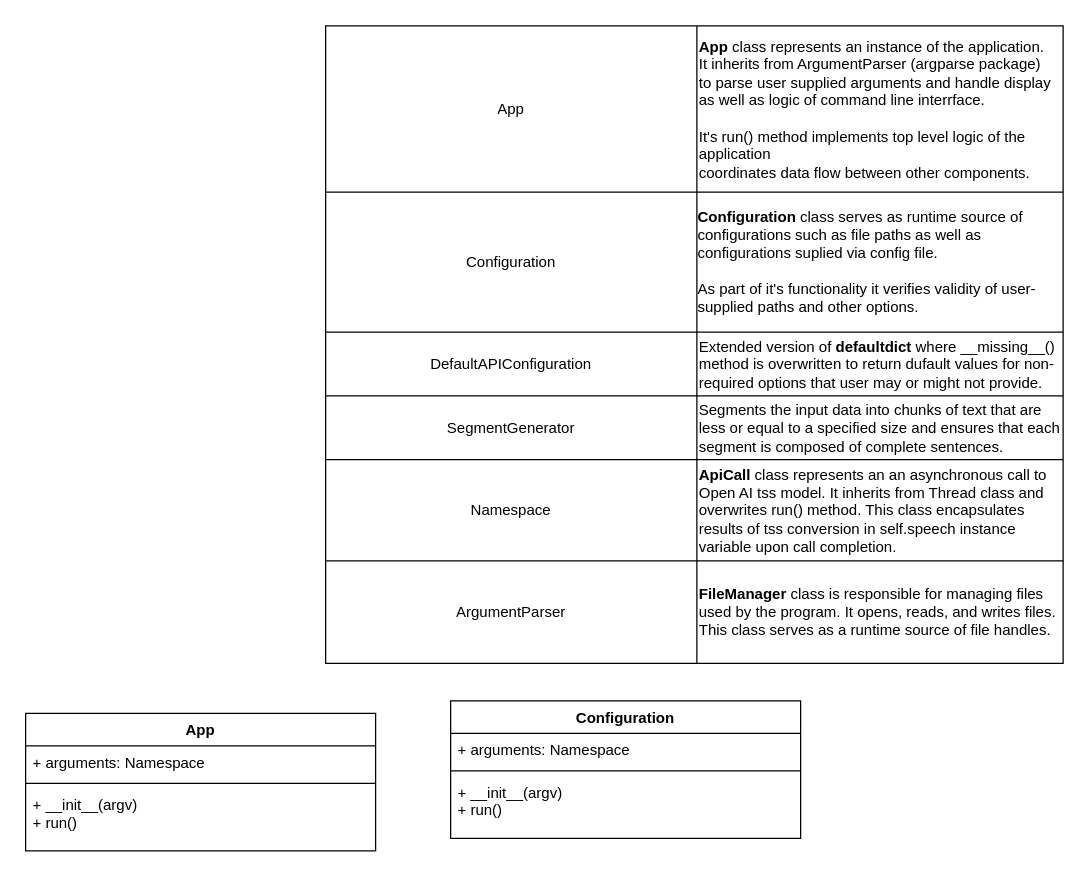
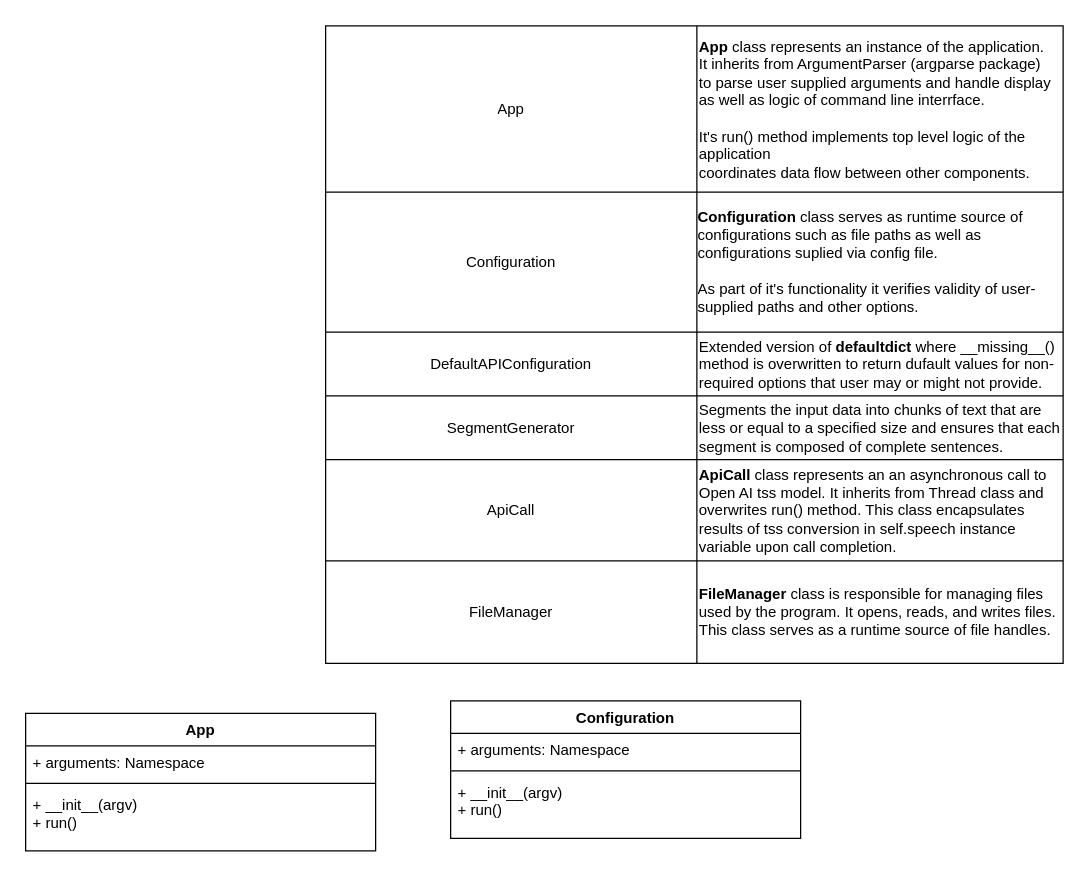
node "Namespace": label "Namespace" -> "ApiCall"
node "ArgumentParser": label "ArgumentParser" -> "FileManager"
